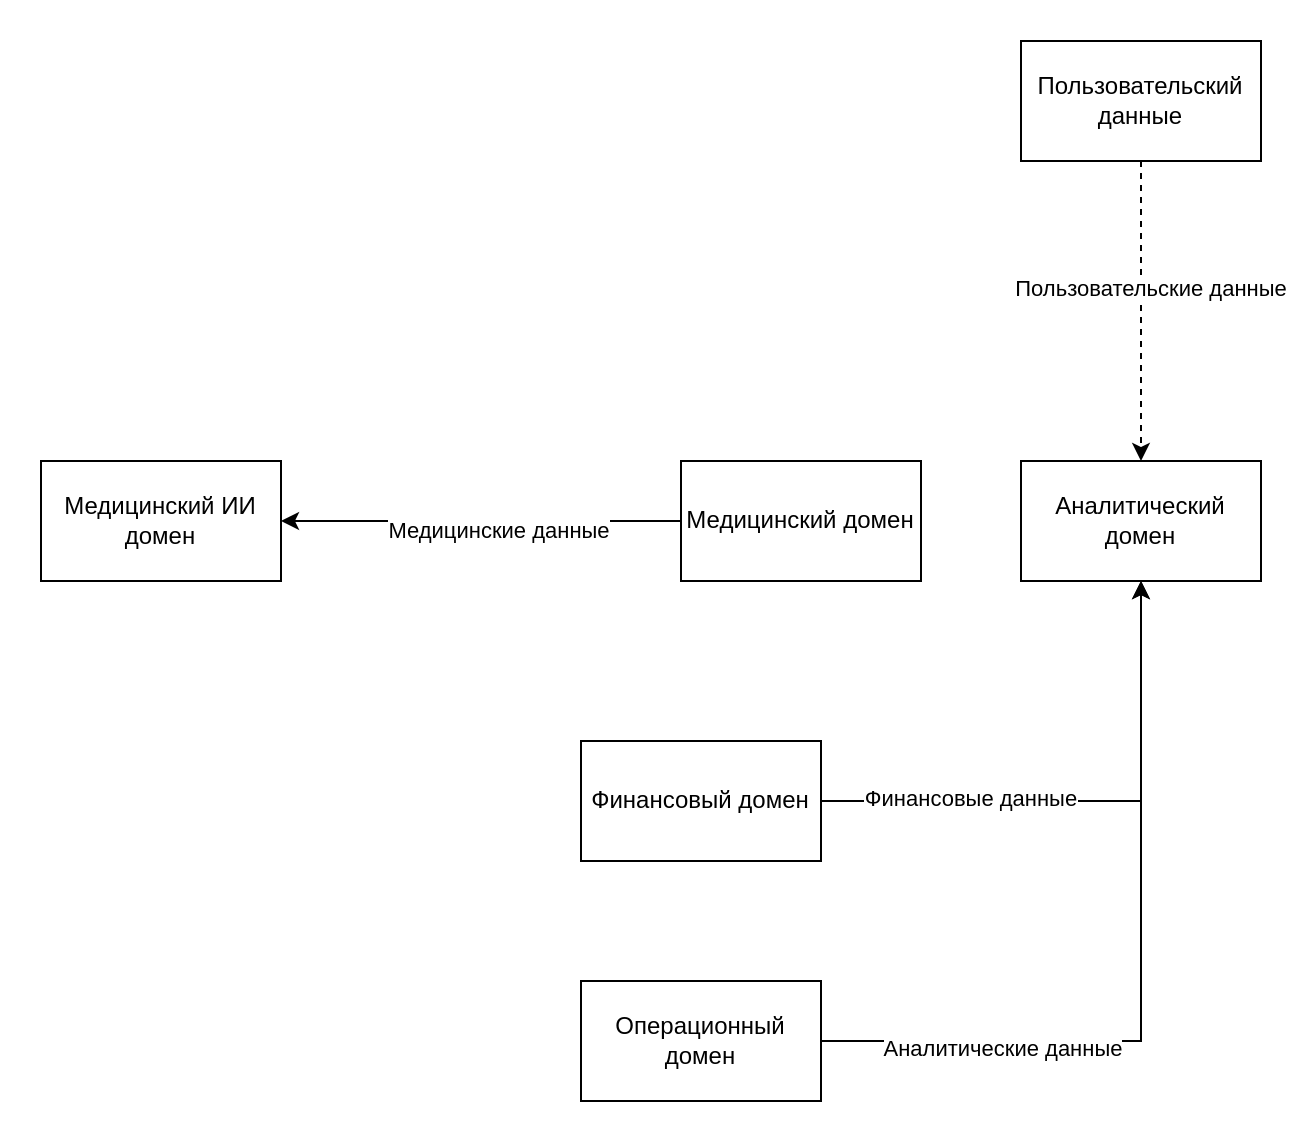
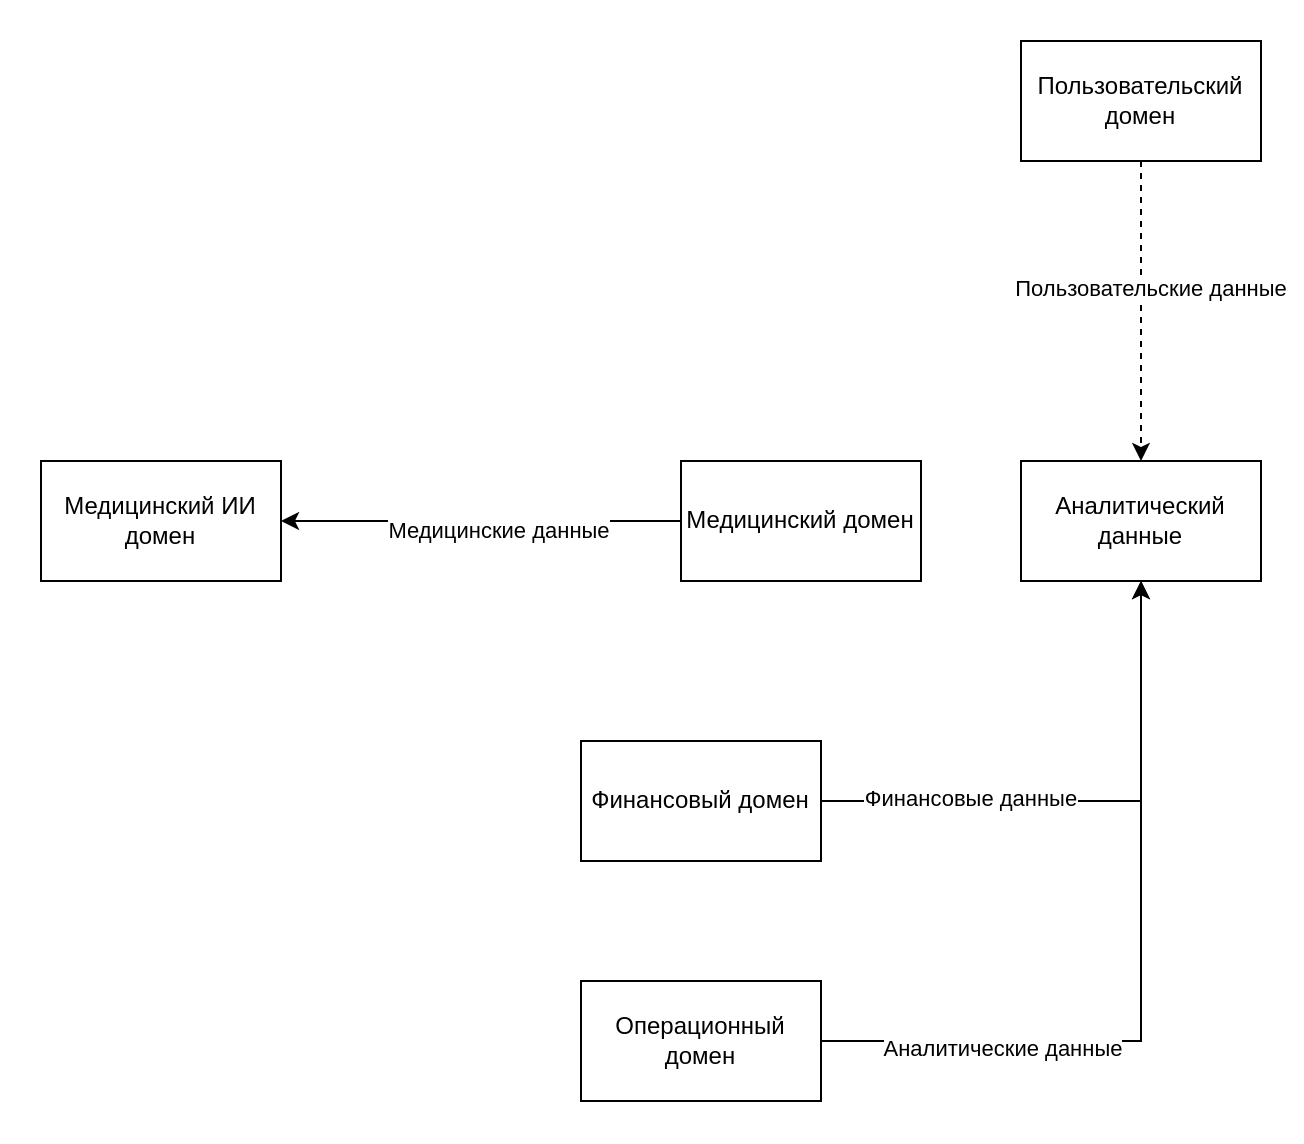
node "Пользовательский данные": label "Пользовательский данные" -> "Пользовательский домен"
node "Аналитический домен": label "Аналитический домен" -> "Аналитический данные"
